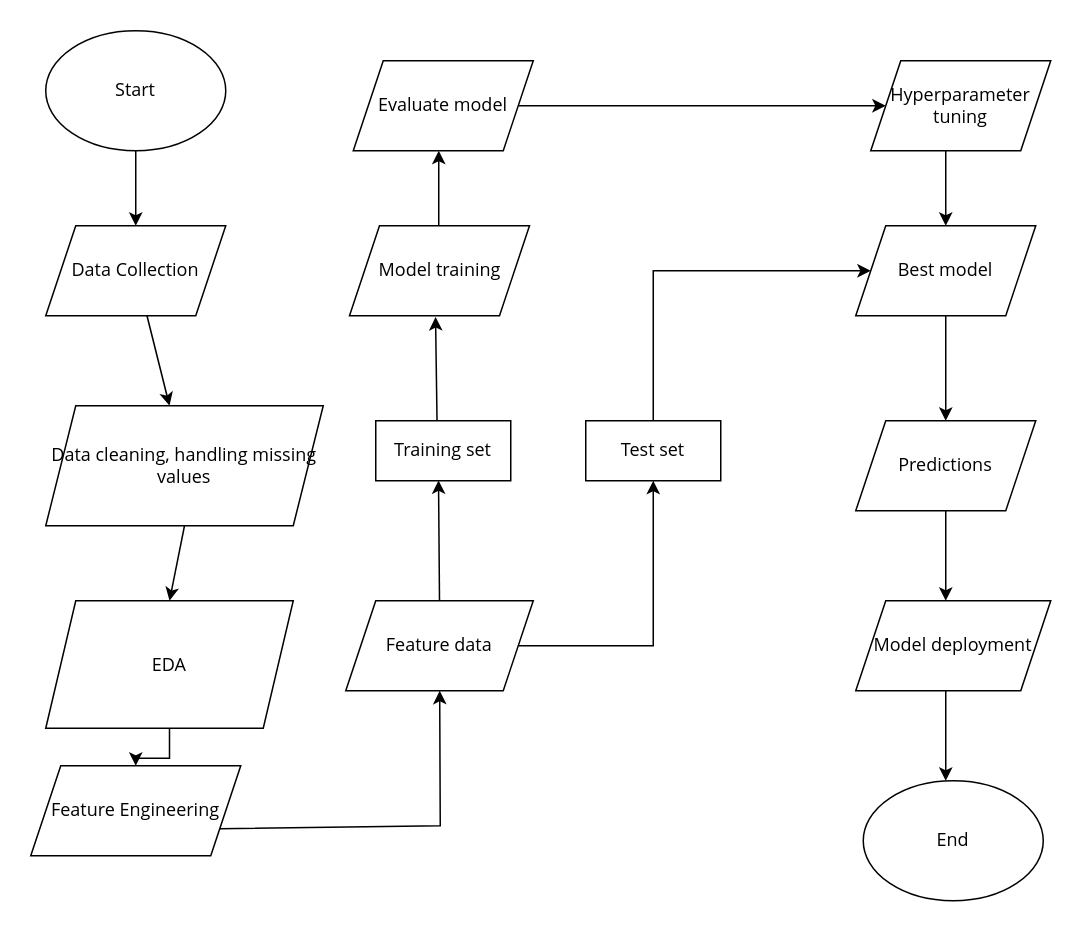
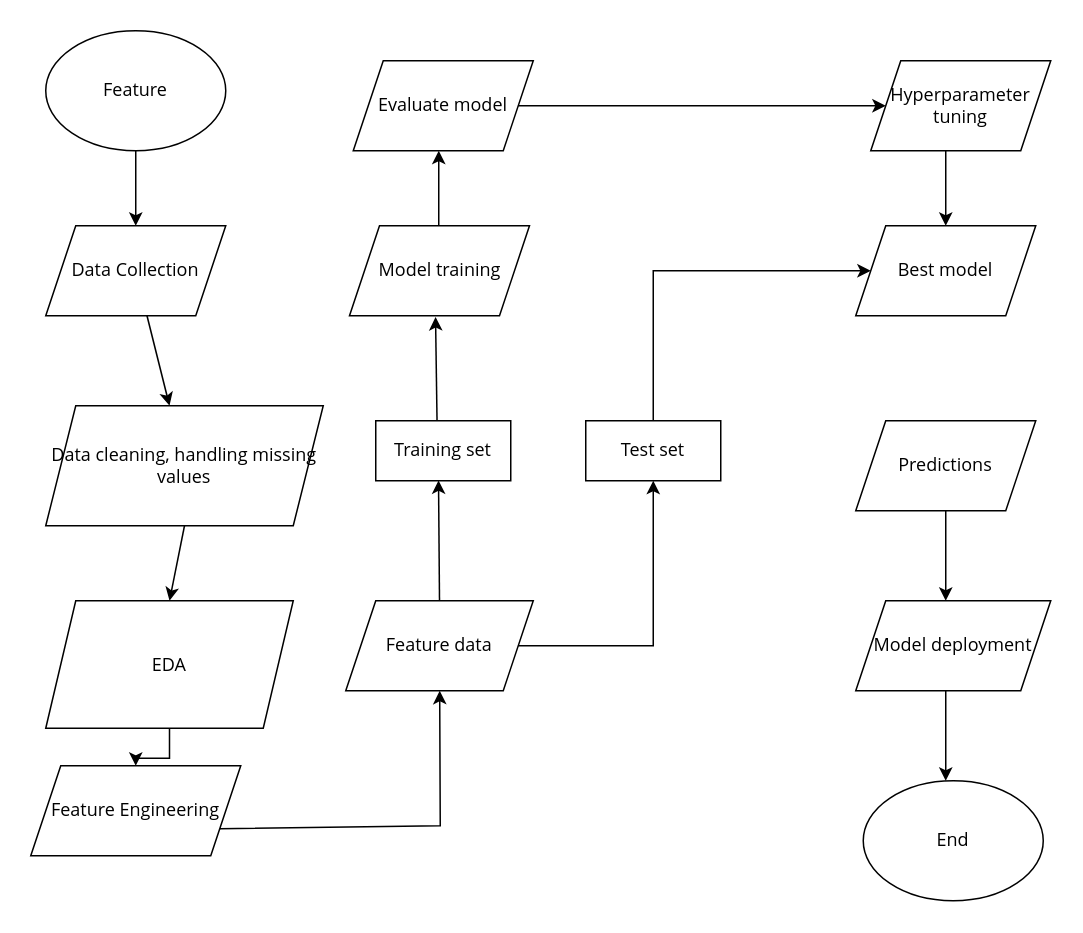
node "Start": label "Start" -> "Feature"
edge "Best model" -> "Predictions": removed
